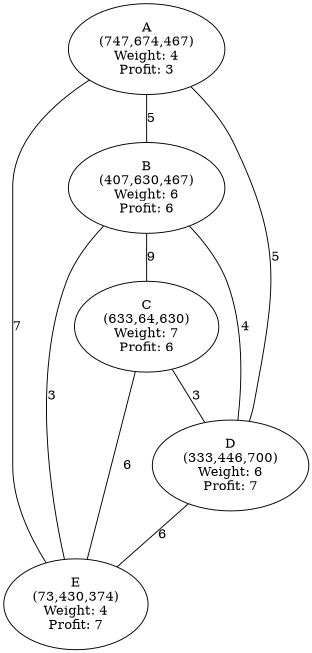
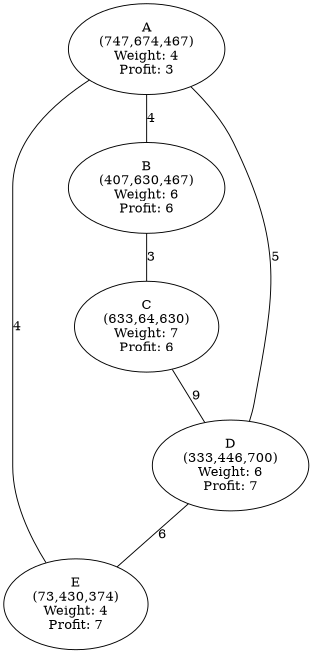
edge "A (747,674,467) Weight: 4 Profit: 3" -- "B (407,630,467) Weight: 6 Profit: 6": label "5" -> "4"
edge "B (407,630,467) Weight: 6 Profit: 6" -- "C (633,64,630) Weight: 7 Profit: 6": label "9" -> "3"
edge "B (407,630,467) Weight: 6 Profit: 6" -- "D (333,446,700) Weight: 6 Profit: 7": removed, label "4"
edge "A (747,674,467) Weight: 4 Profit: 3" -- "E (73,430,374) Weight: 4 Profit: 7": label "7" -> "4"
edge "B (407,630,467) Weight: 6 Profit: 6" -- "E (73,430,374) Weight: 4 Profit: 7": removed, label "3"
edge "C (633,64,630) Weight: 7 Profit: 6" -- "D (333,446,700) Weight: 6 Profit: 7": label "3" -> "9"
edge "C (633,64,630) Weight: 7 Profit: 6" -- "E (73,430,374) Weight: 4 Profit: 7": removed, label "6"
